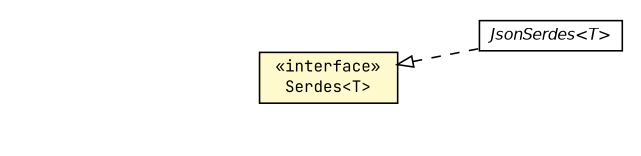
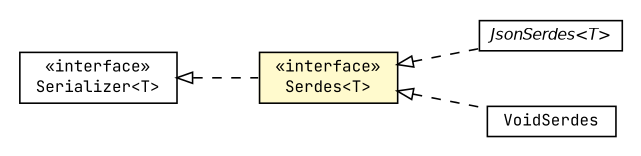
node "Serializer<T>": added
node "VoidSerdes": added
